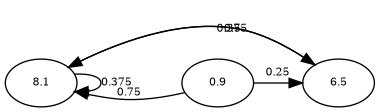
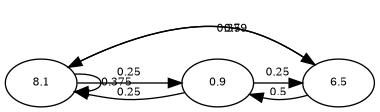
edge "8.1" -> "6.5": label "0.375" -> "0.379"
edge "8.1" -> "0.9": added, label "0.25"
edge "0.9" -> "8.1": label "0.75" -> "0.25"
edge "6.5" -> "0.9": added, label "0.5"
